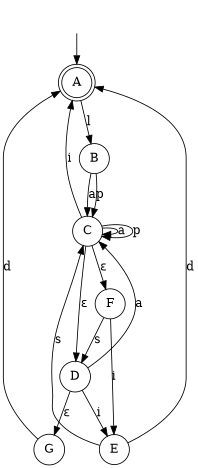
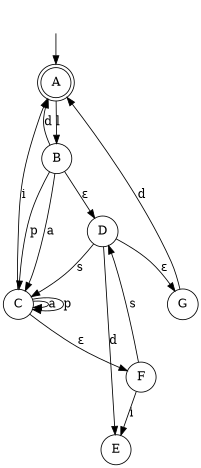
edge "E" -> "A": now "B" -> "A"
edge "C" -> "D": now "B" -> "D"
edge "D" -> "C": label "a" -> "s"
edge "E" -> "C": removed, label "s"
edge "D" -> "E": label "i" -> "d"
